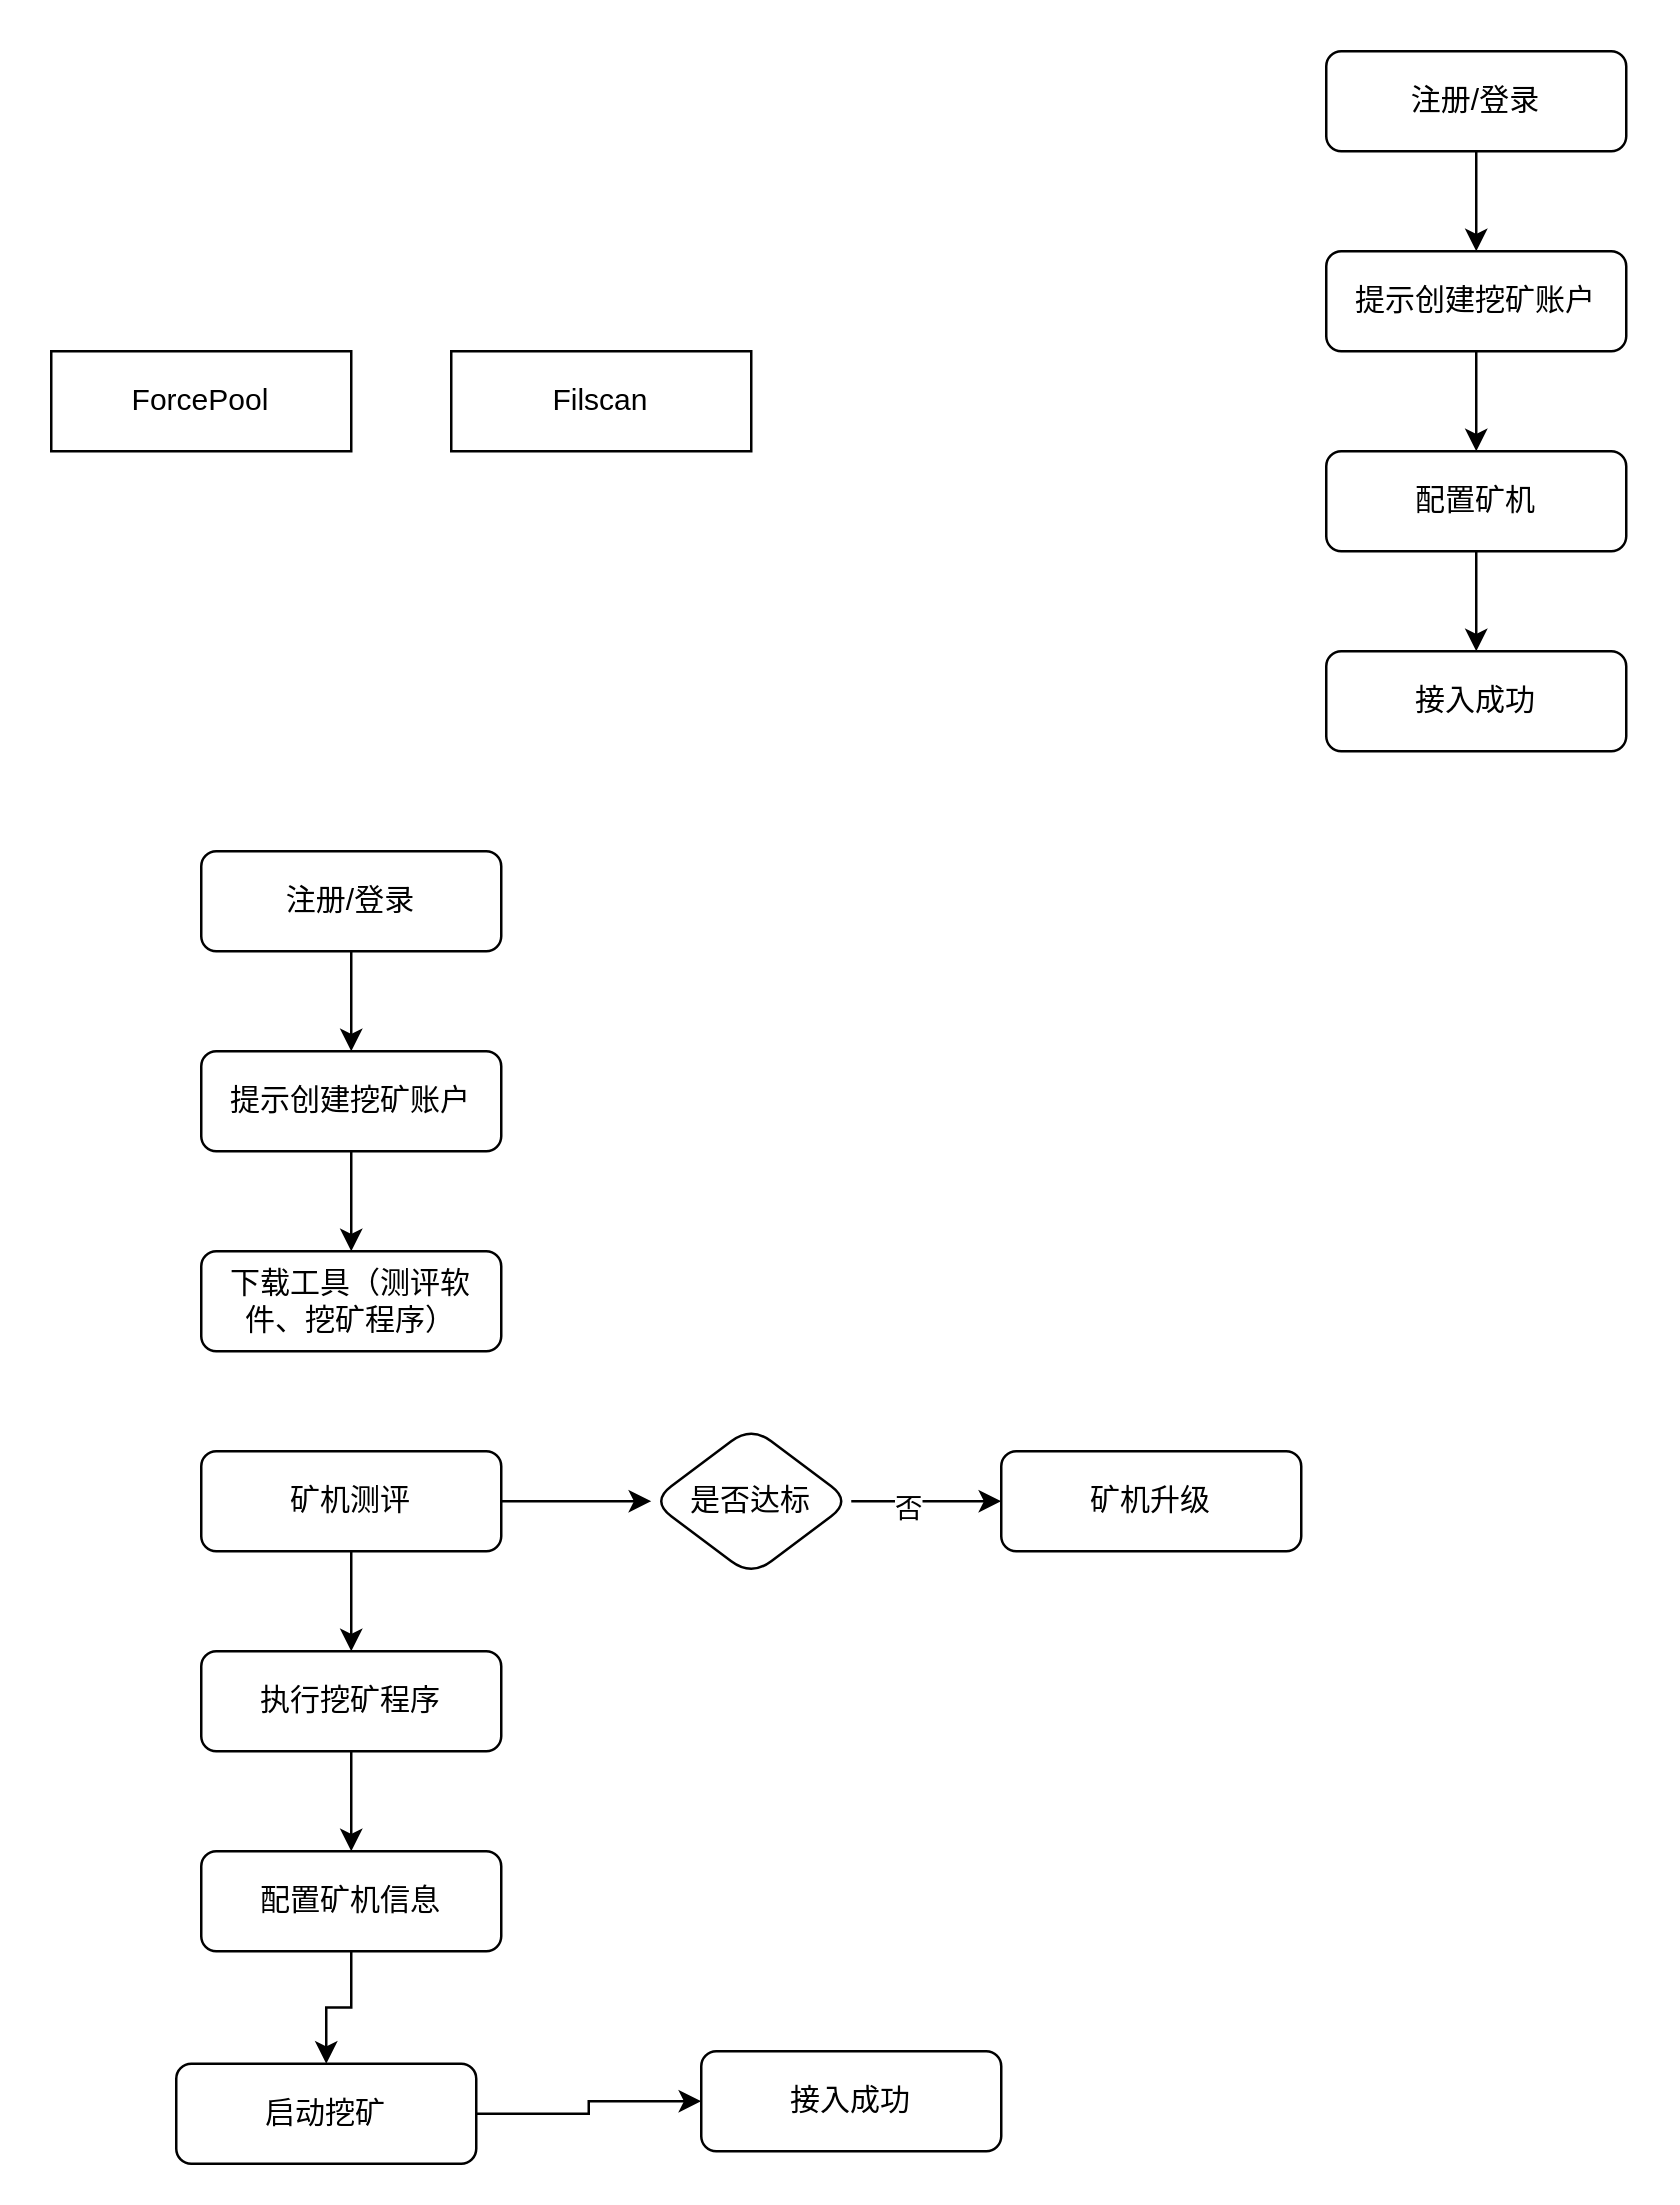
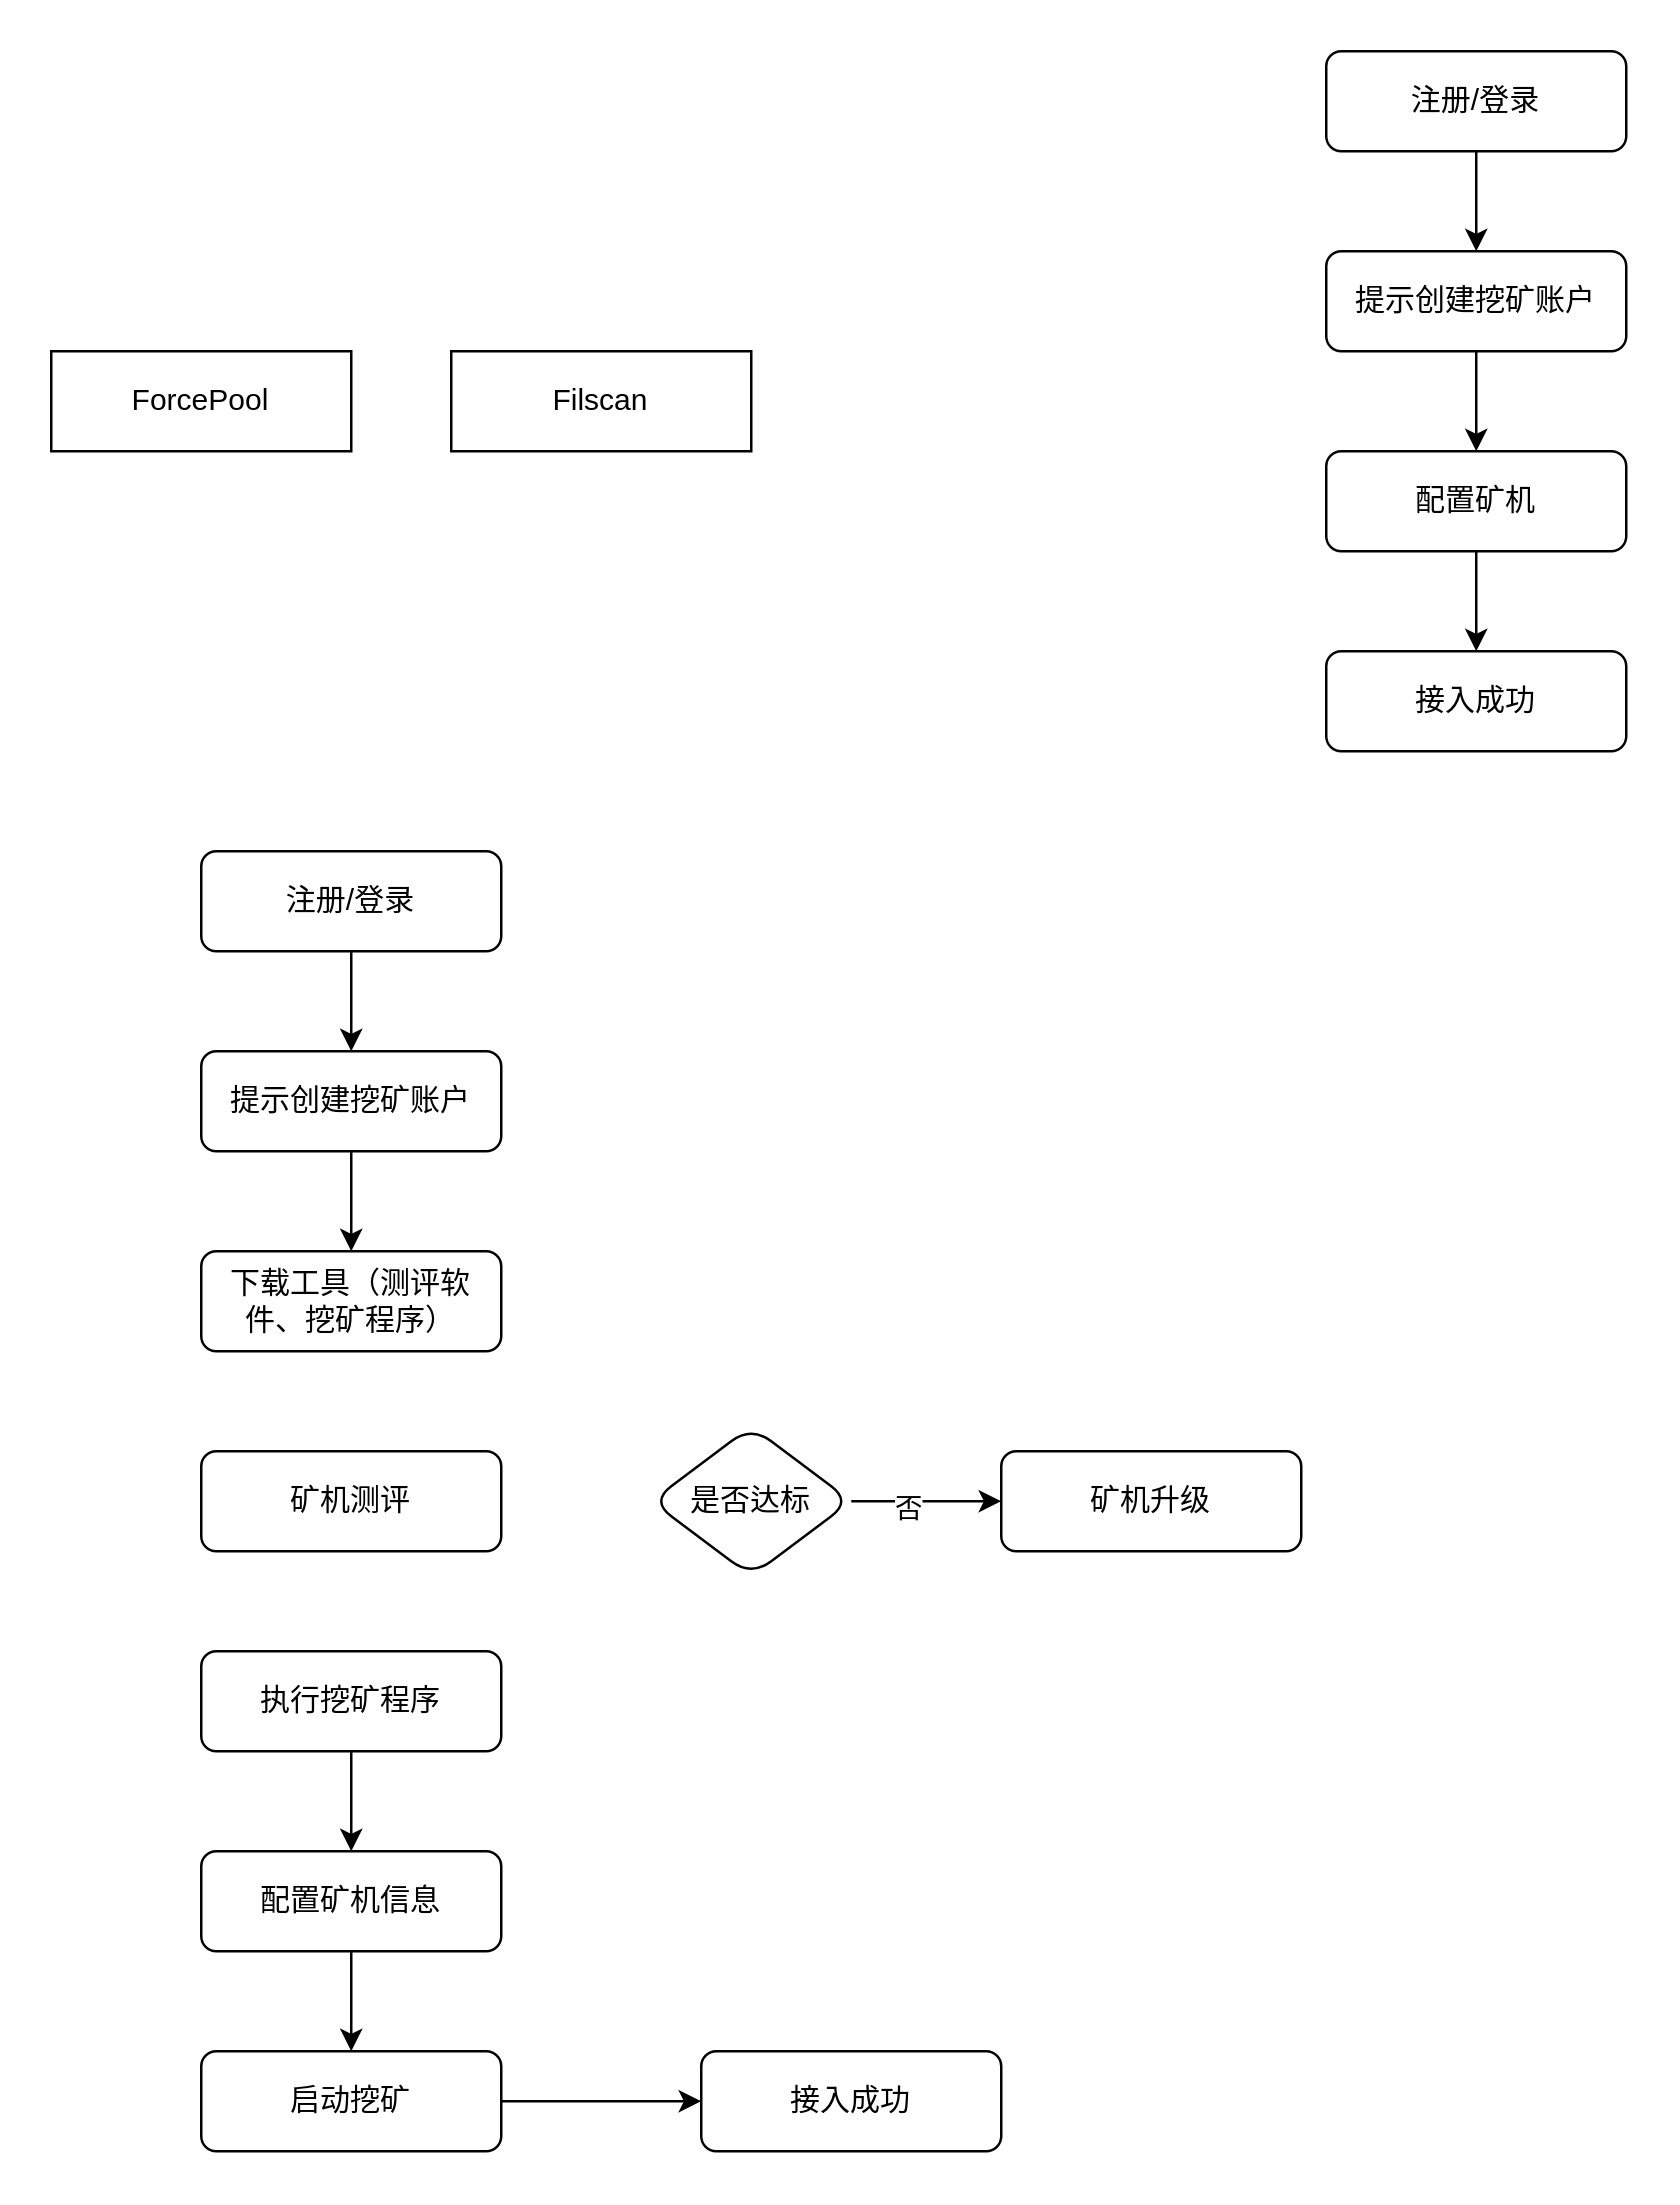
edge "矿机测评" -> "是否达标": removed
edge "矿机测评" -> "执行挖矿程序": removed
node "启动挖矿": moved (326, 2114) -> (351, 2101)
